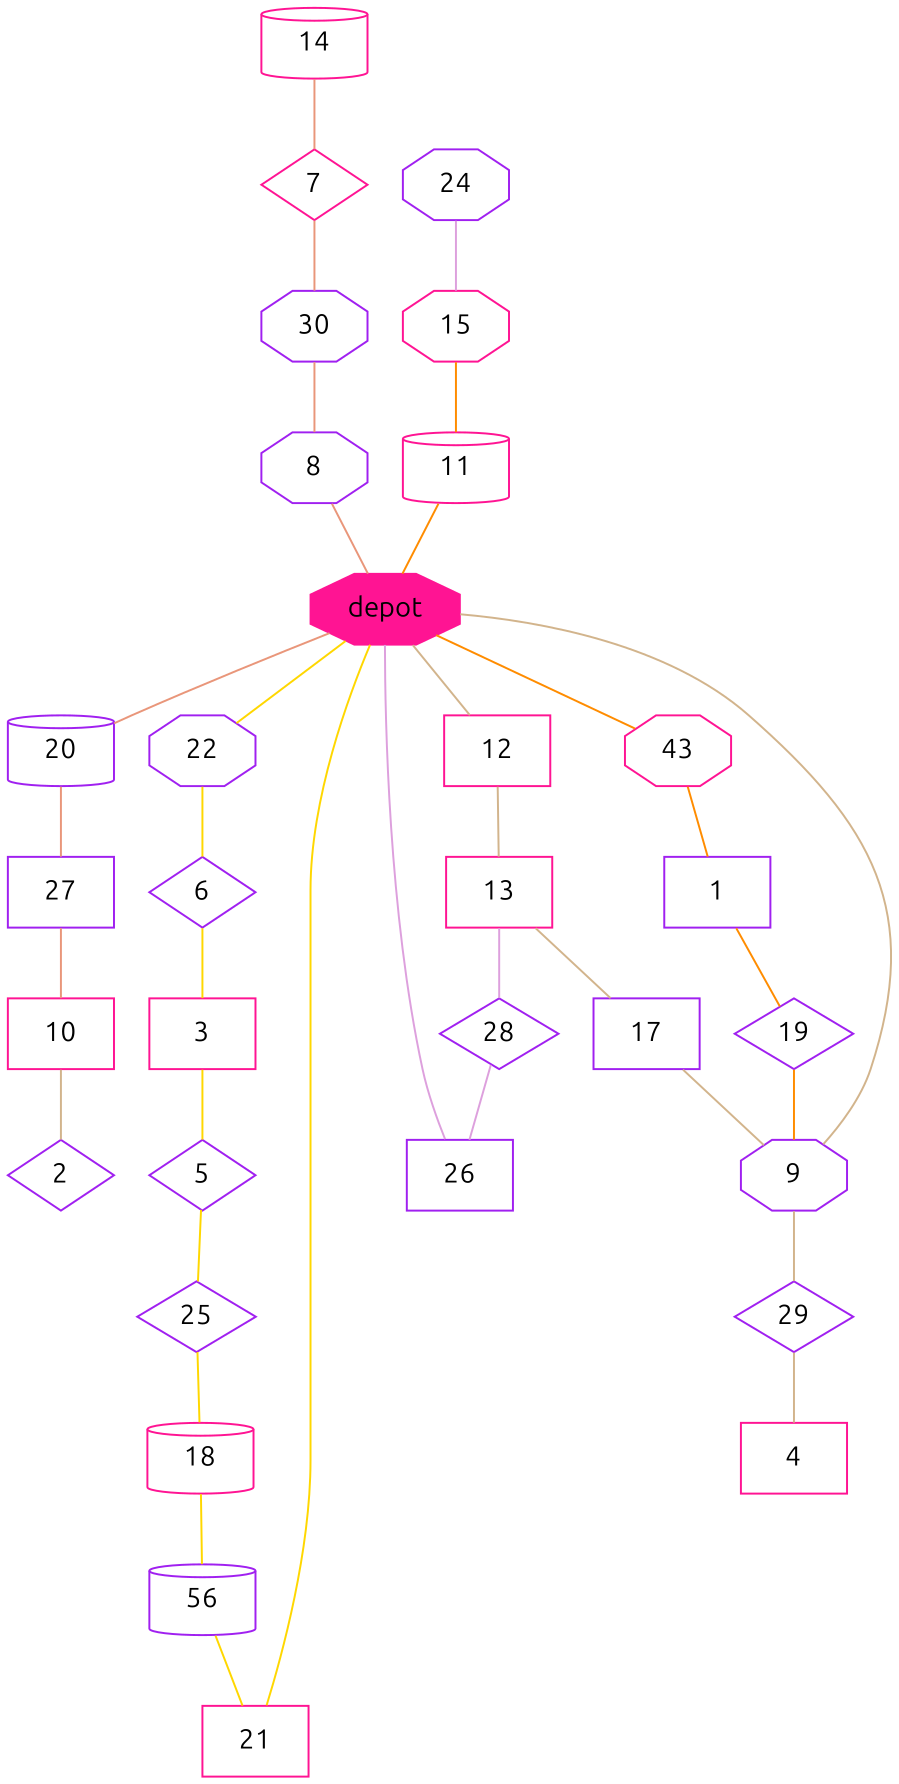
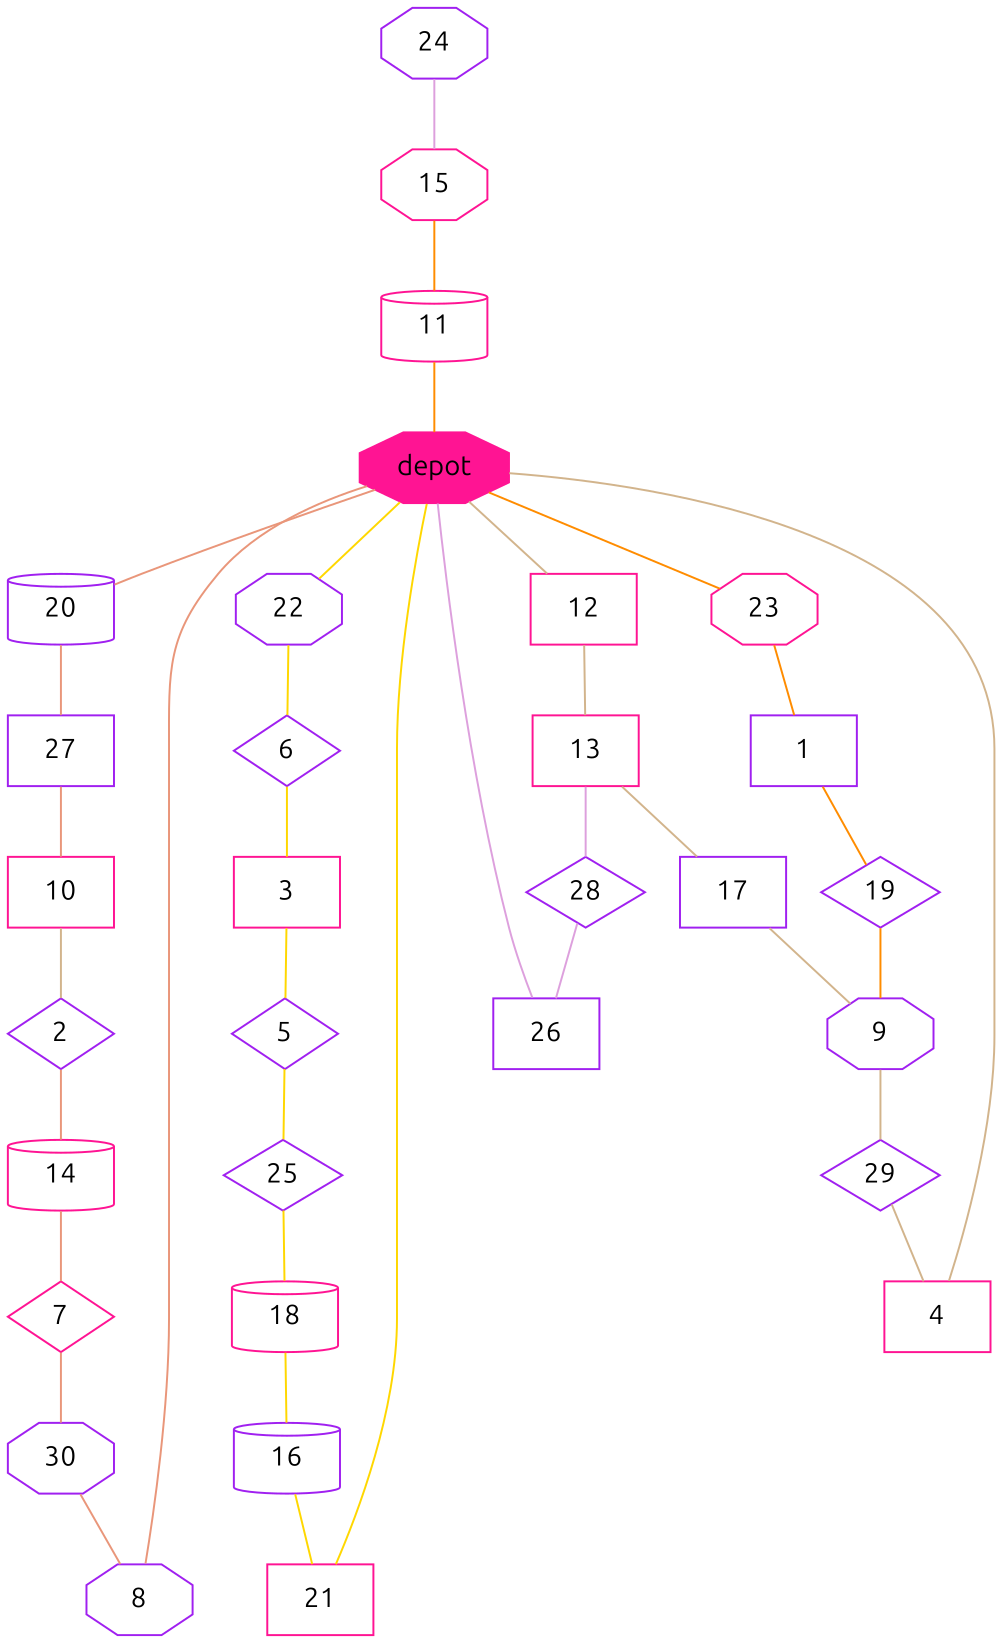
node "43": label "43" -> "23"
edge "depot" -- "9": now "depot" -- "4"
edge "2" -- "14": added
node "56": label "56" -> "16"
